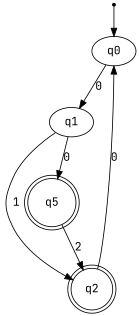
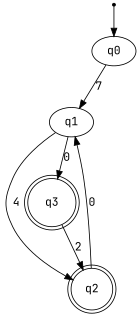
edge "q0" -> "q1": label "0" -> "7"
edge "q2" -> "q0": now "q2" -> "q1"
edge "q1" -> "q2": label "1" -> "4"
node "q5": label "q5" -> "q3"
